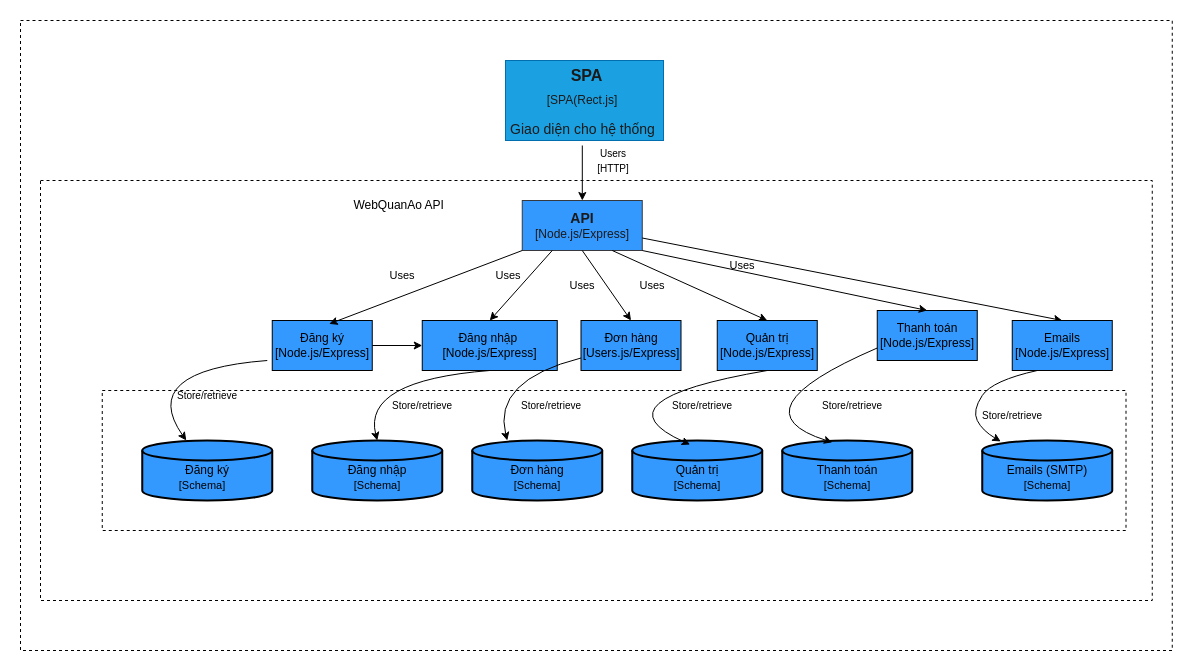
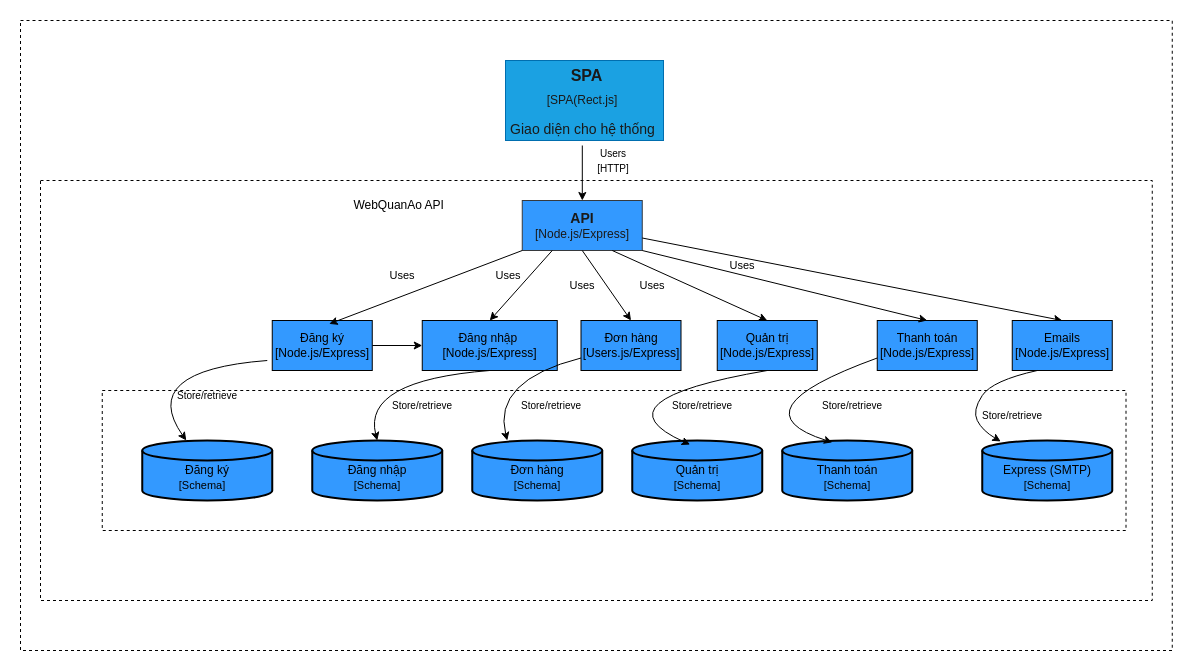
node "Thanh toán [Node.js/Express]": moved (927, 336) -> (927, 346)
node "Emails (SMTP)": label "Emails (SMTP)" -> "Express (SMTP)"
